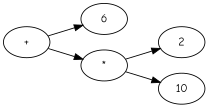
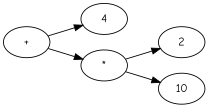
node "6": label "6" -> "4"
